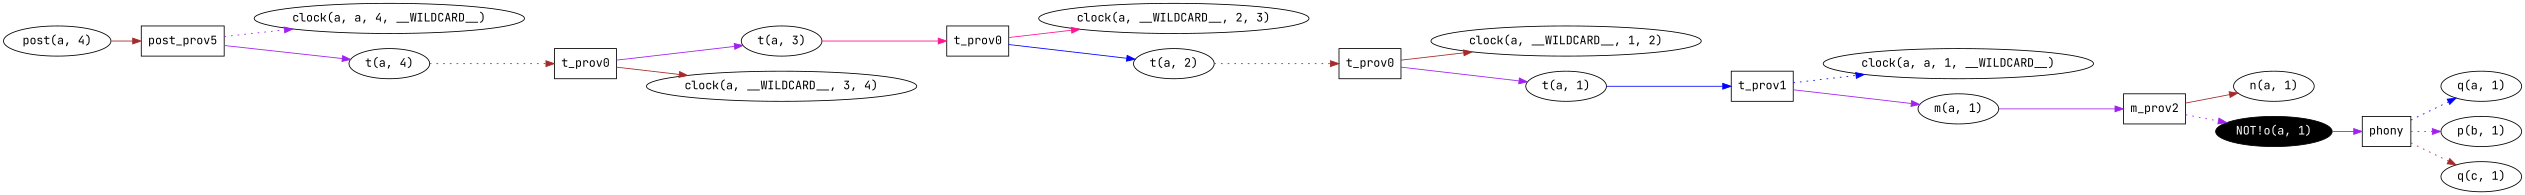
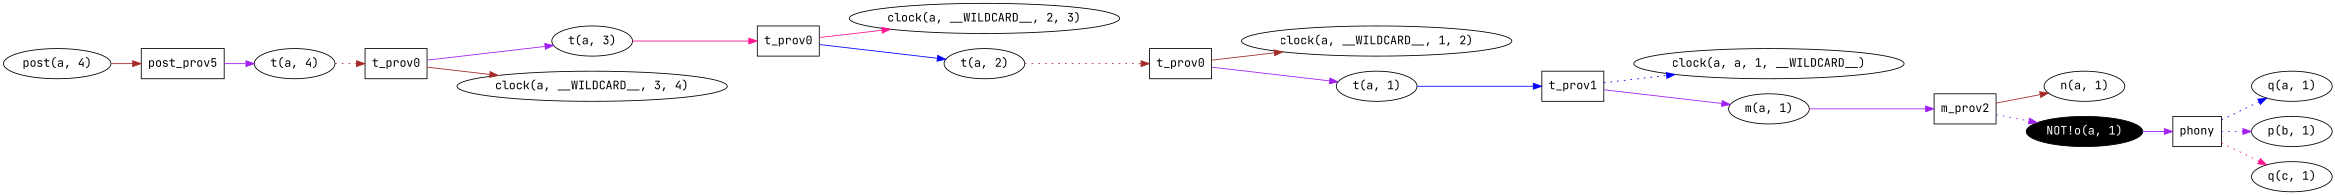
node "clock(a, a, 4, __WILDCARD__)": removed
edge "phony" -> "q(c, 1)": color brown -> deeppink
